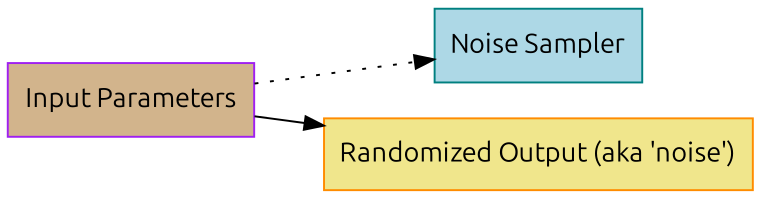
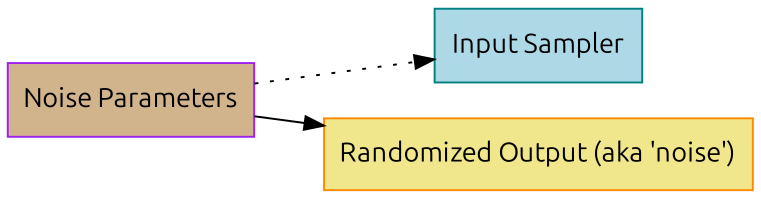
node "Noise Sampler": label "Noise Sampler" -> "Input Sampler"
node "Input Parameters": label "Input Parameters" -> "Noise Parameters"
